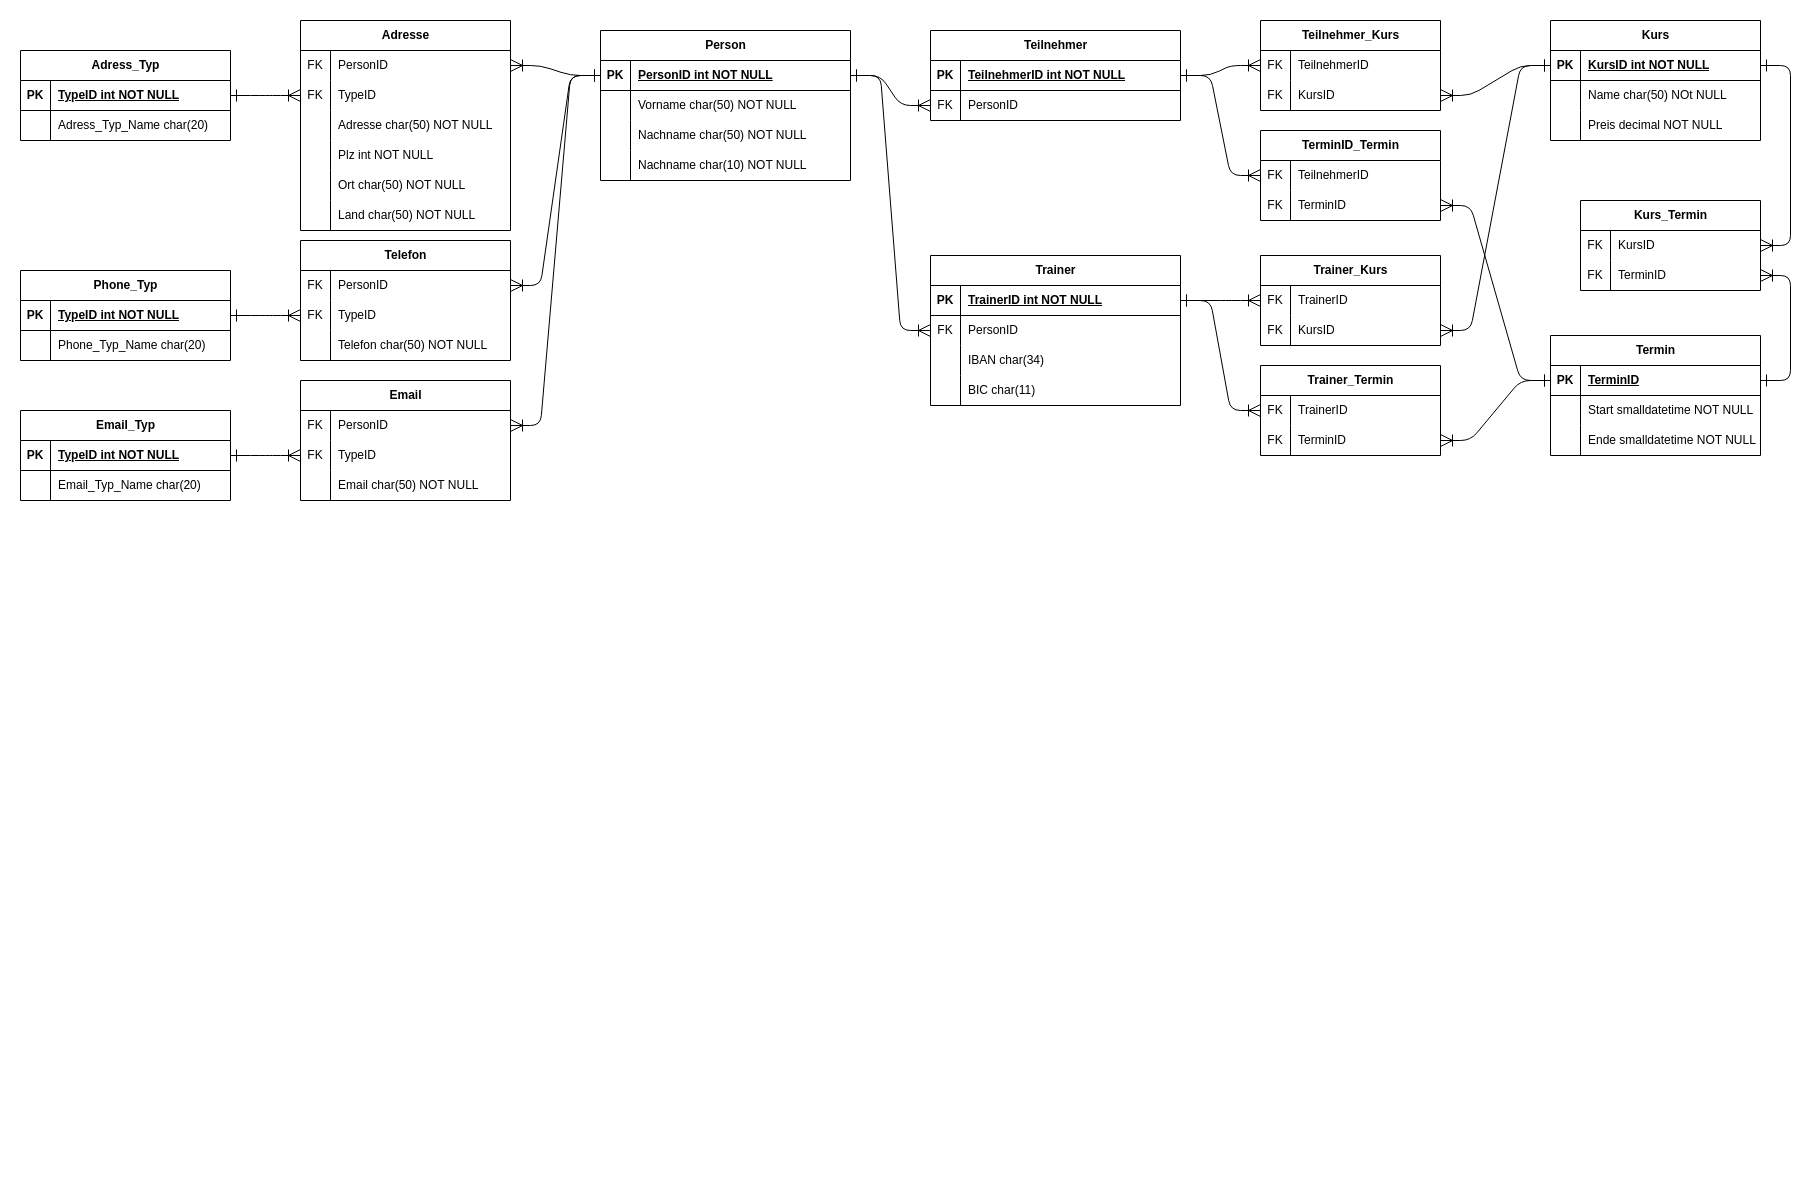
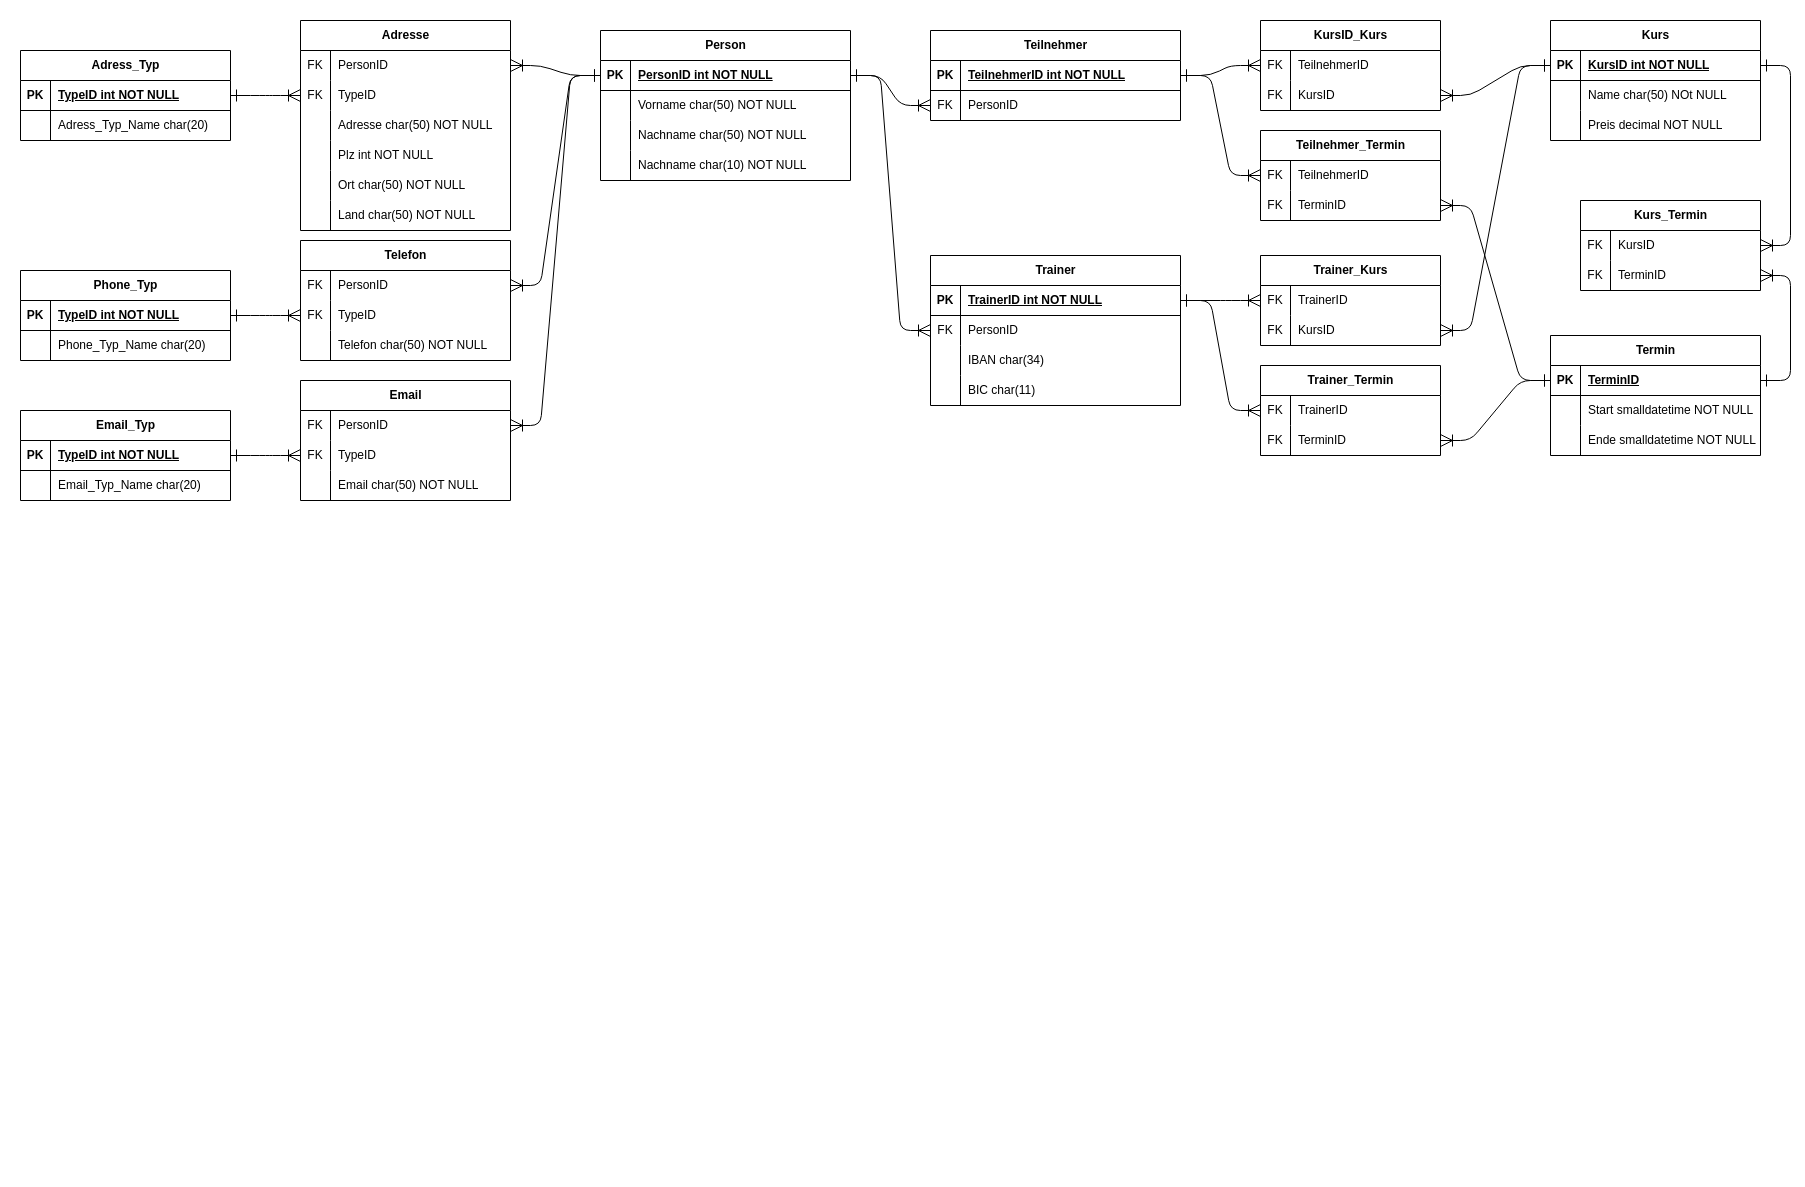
node "Teilnehmer_Kurs": label "Teilnehmer_Kurs" -> "KursID_Kurs"
node "TerminID_Termin": label "TerminID_Termin" -> "Teilnehmer_Termin"
